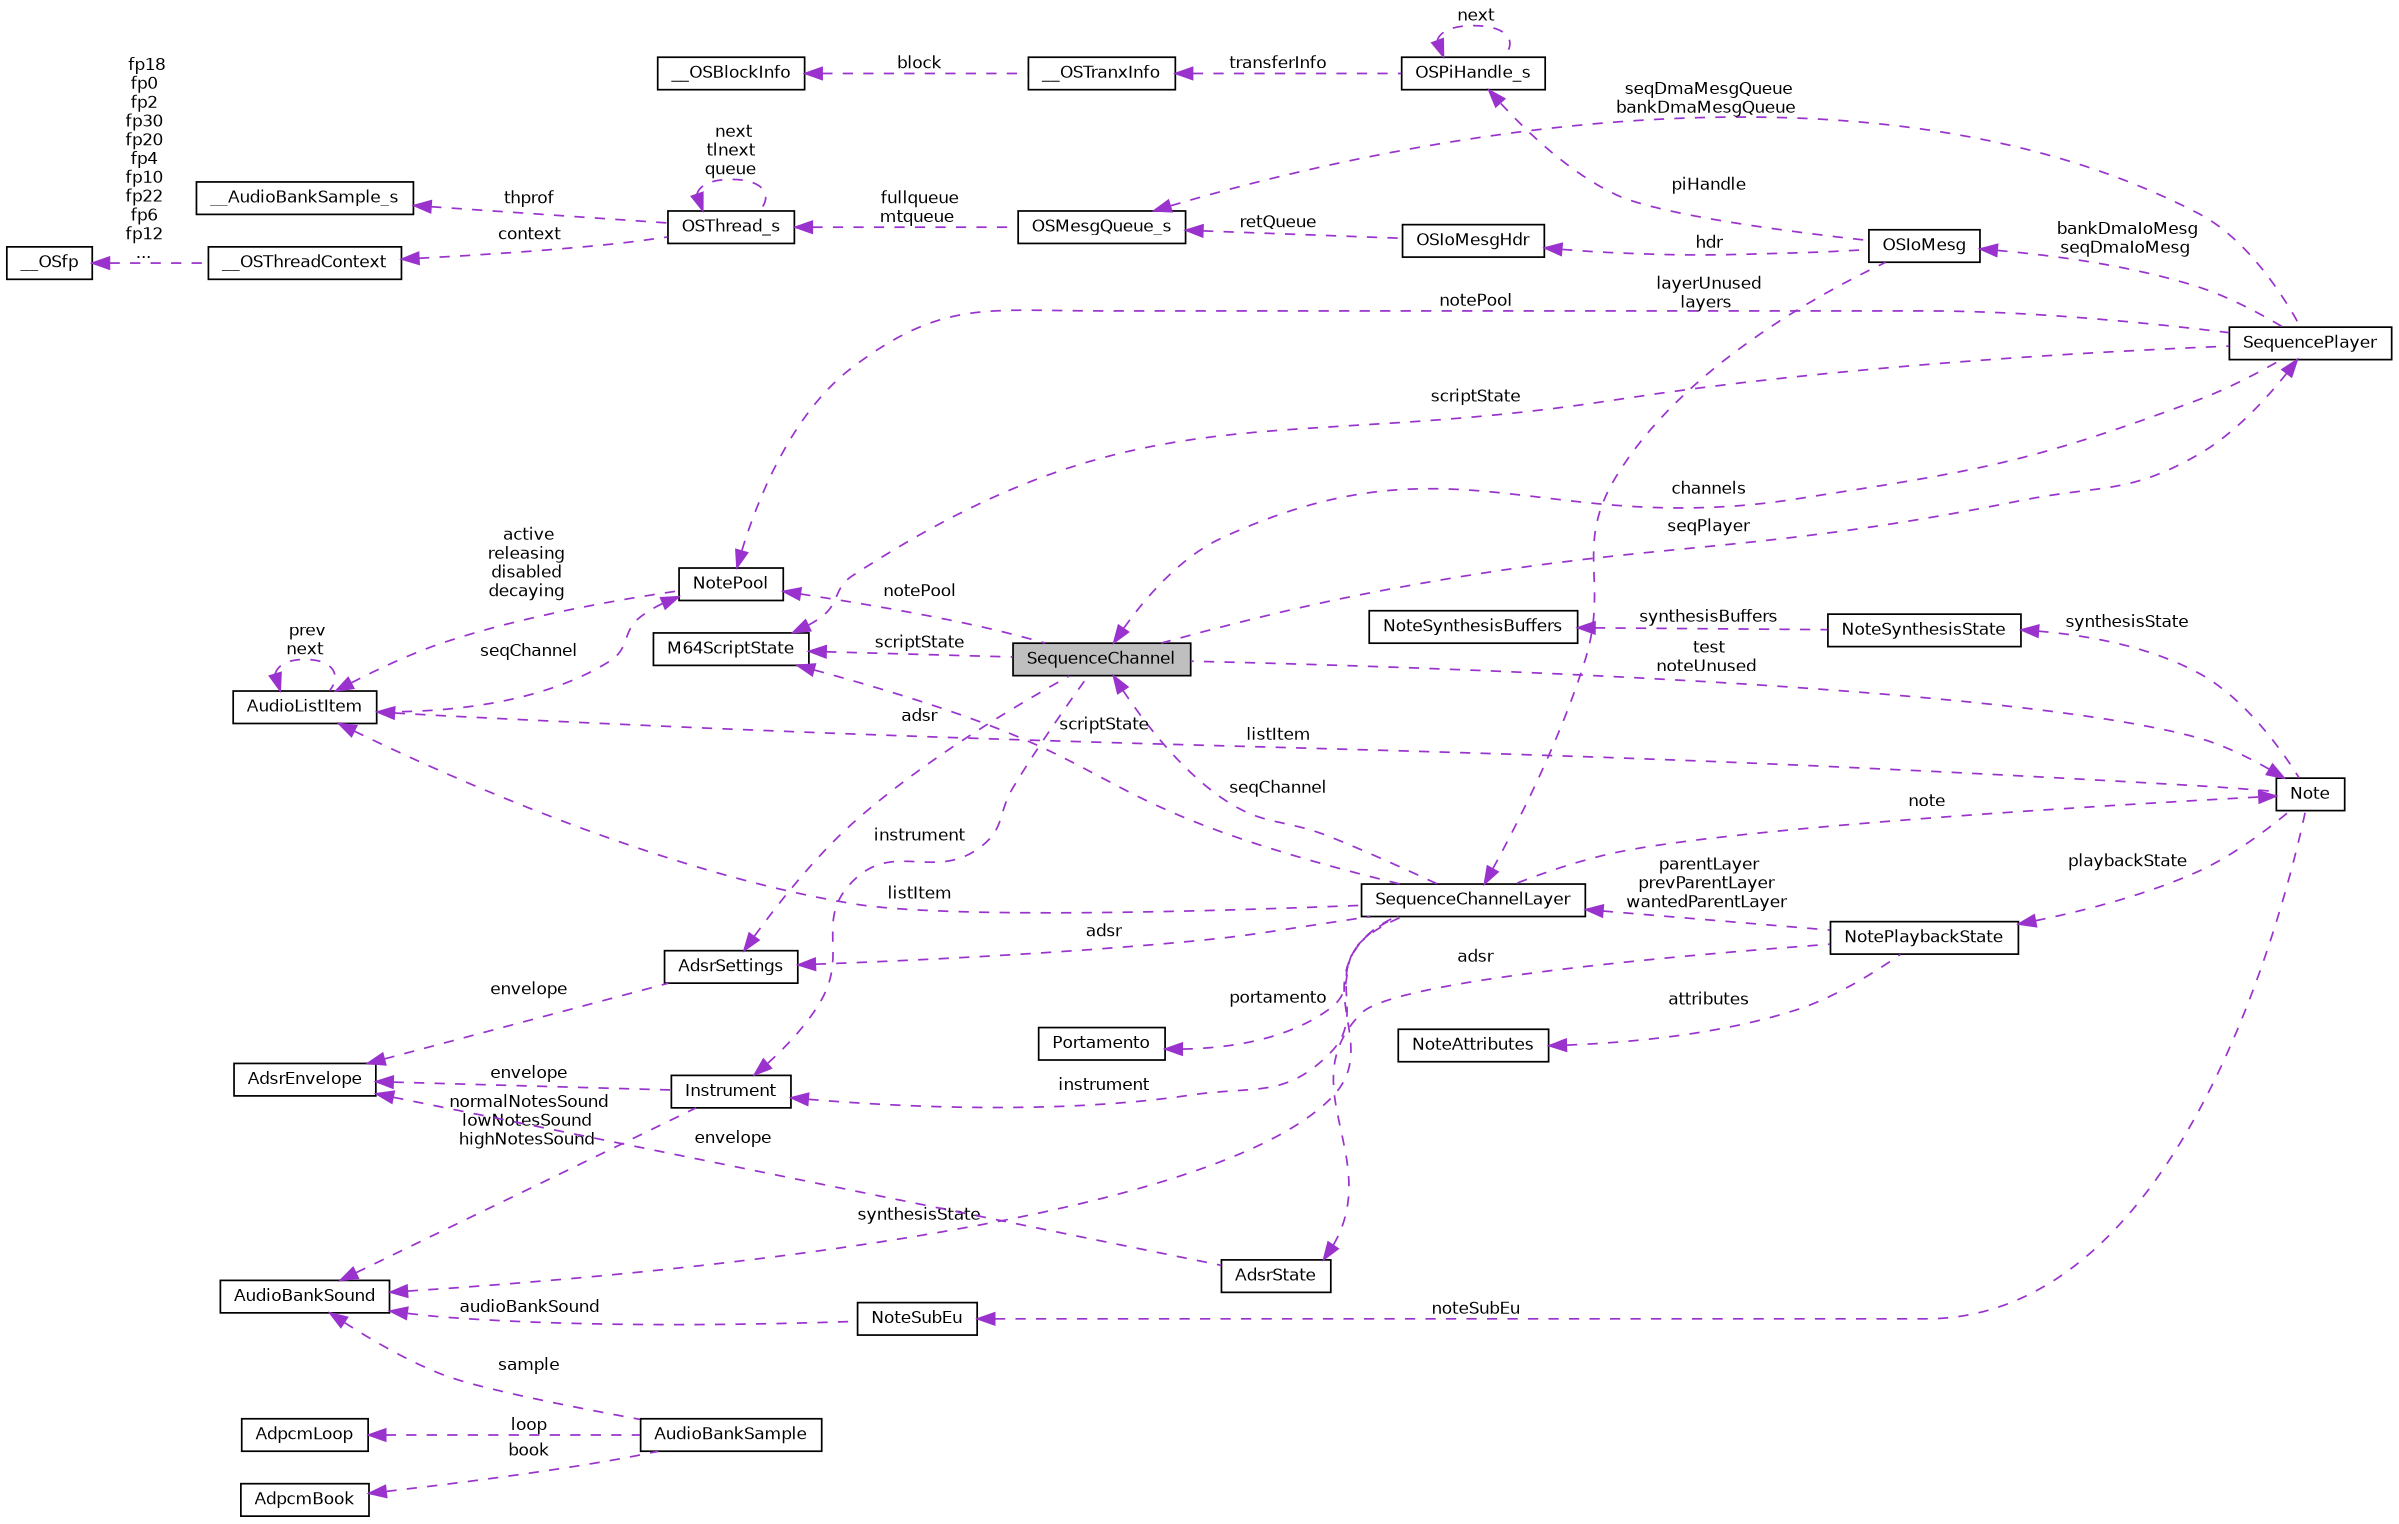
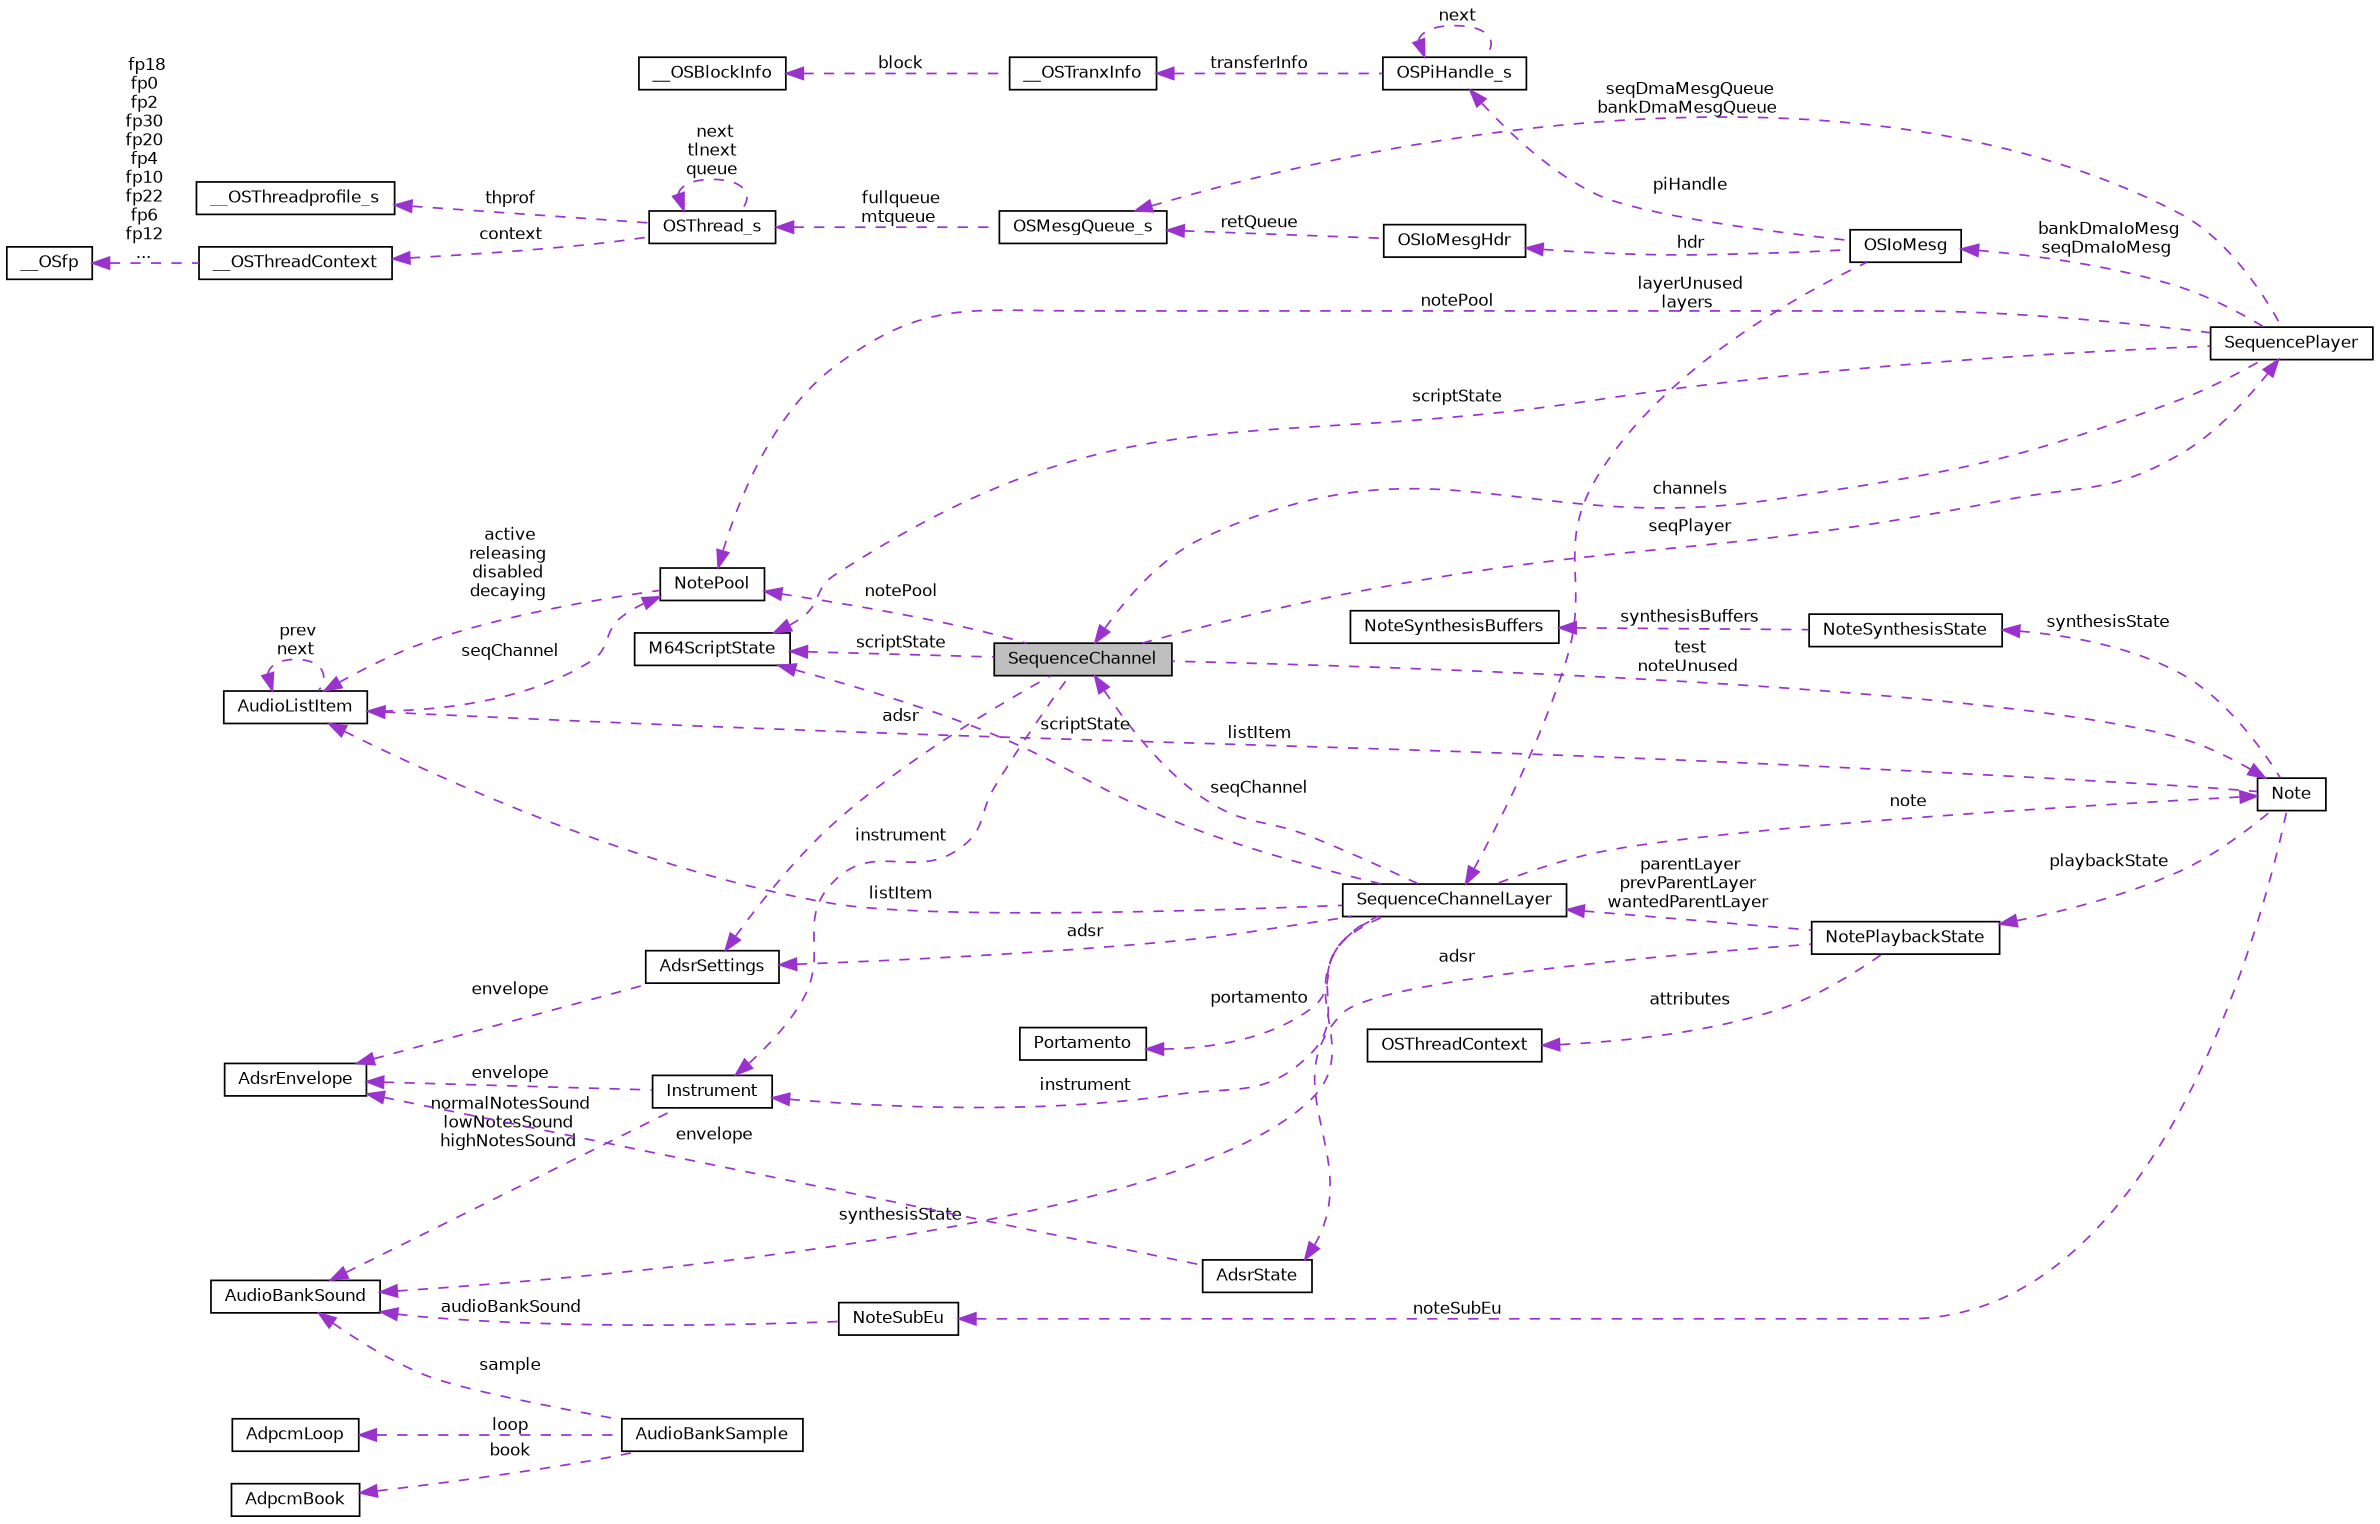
node "__AudioBankSample_s": label "__AudioBankSample_s" -> "__OSThreadprofile_s"
node "NoteAttributes": label "NoteAttributes" -> "OSThreadContext"
